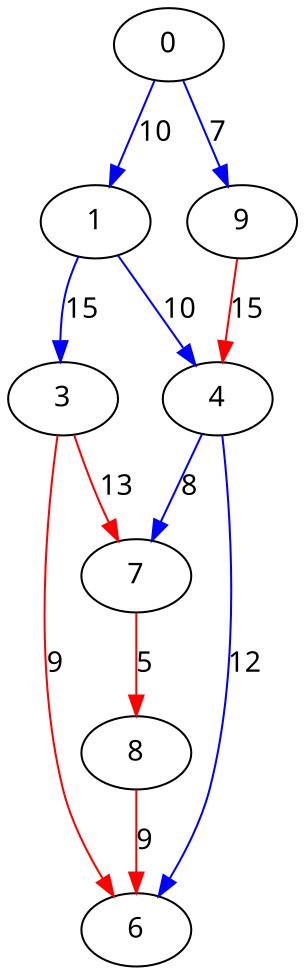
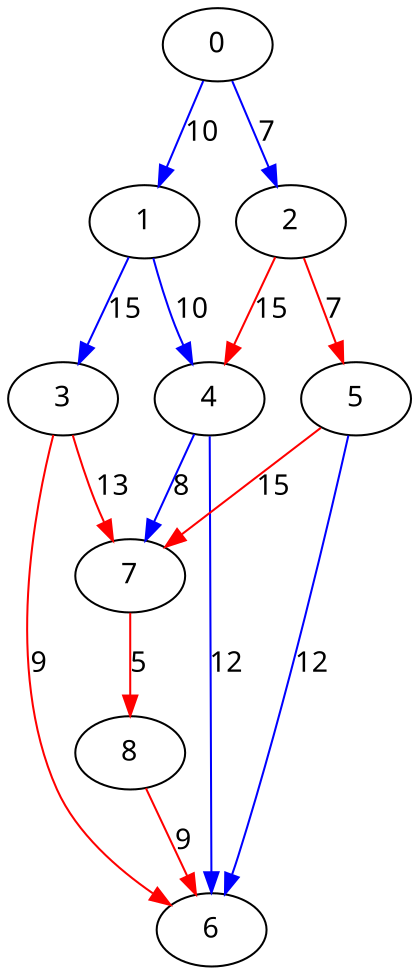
node "9": label "9" -> "2"
node "5": added
